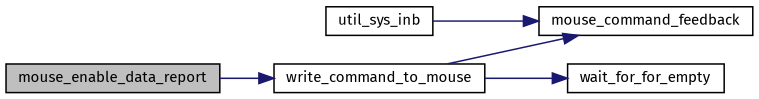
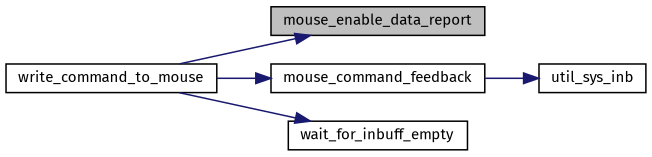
edge "util_sys_inb" -> "mouse_command_feedback": reversed
edge "mouse_enable_data_report" -> "write_command_to_mouse": reversed
node "wait_for_for_empty": label "wait_for_for_empty" -> "wait_for_inbuff_empty"
